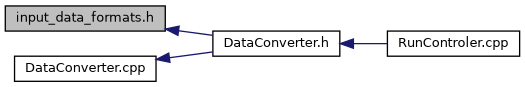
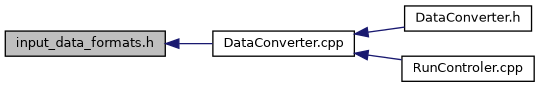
edge "DataConverter.h" -> "input_data_formats.h": now "DataConverter.cpp" -> "input_data_formats.h"
edge "RunControler.cpp" -> "DataConverter.h": now "RunControler.cpp" -> "DataConverter.cpp"
